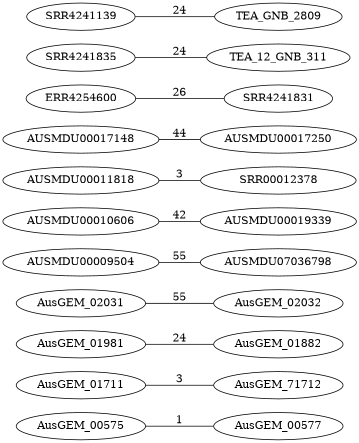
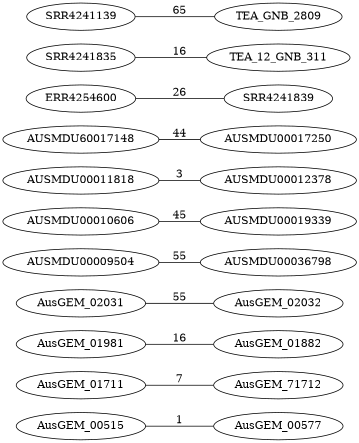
edge "SRR4241139" -- "TEA_GNB_2809": label "24" -> "65"
edge "SRR4241835" -- "TEA_12_GNB_311": label "24" -> "16"
node "SRR4241831": label "SRR4241831" -> "SRR4241839"
node "AUSMDU00017148": label "AUSMDU00017148" -> "AUSMDU60017148"
node "SRR00012378": label "SRR00012378" -> "AUSMDU00012378"
edge "AUSMDU00010606" -- "AUSMDU00019339": label "42" -> "45"
node "AUSMDU07036798": label "AUSMDU07036798" -> "AUSMDU00036798"
edge "AusGEM_01981" -- "AusGEM_01882": label "24" -> "16"
edge "AusGEM_01711" -- "AusGEM_71712": label "3" -> "7"
node "AusGEM_00575": label "AusGEM_00575" -> "AusGEM_00515"
